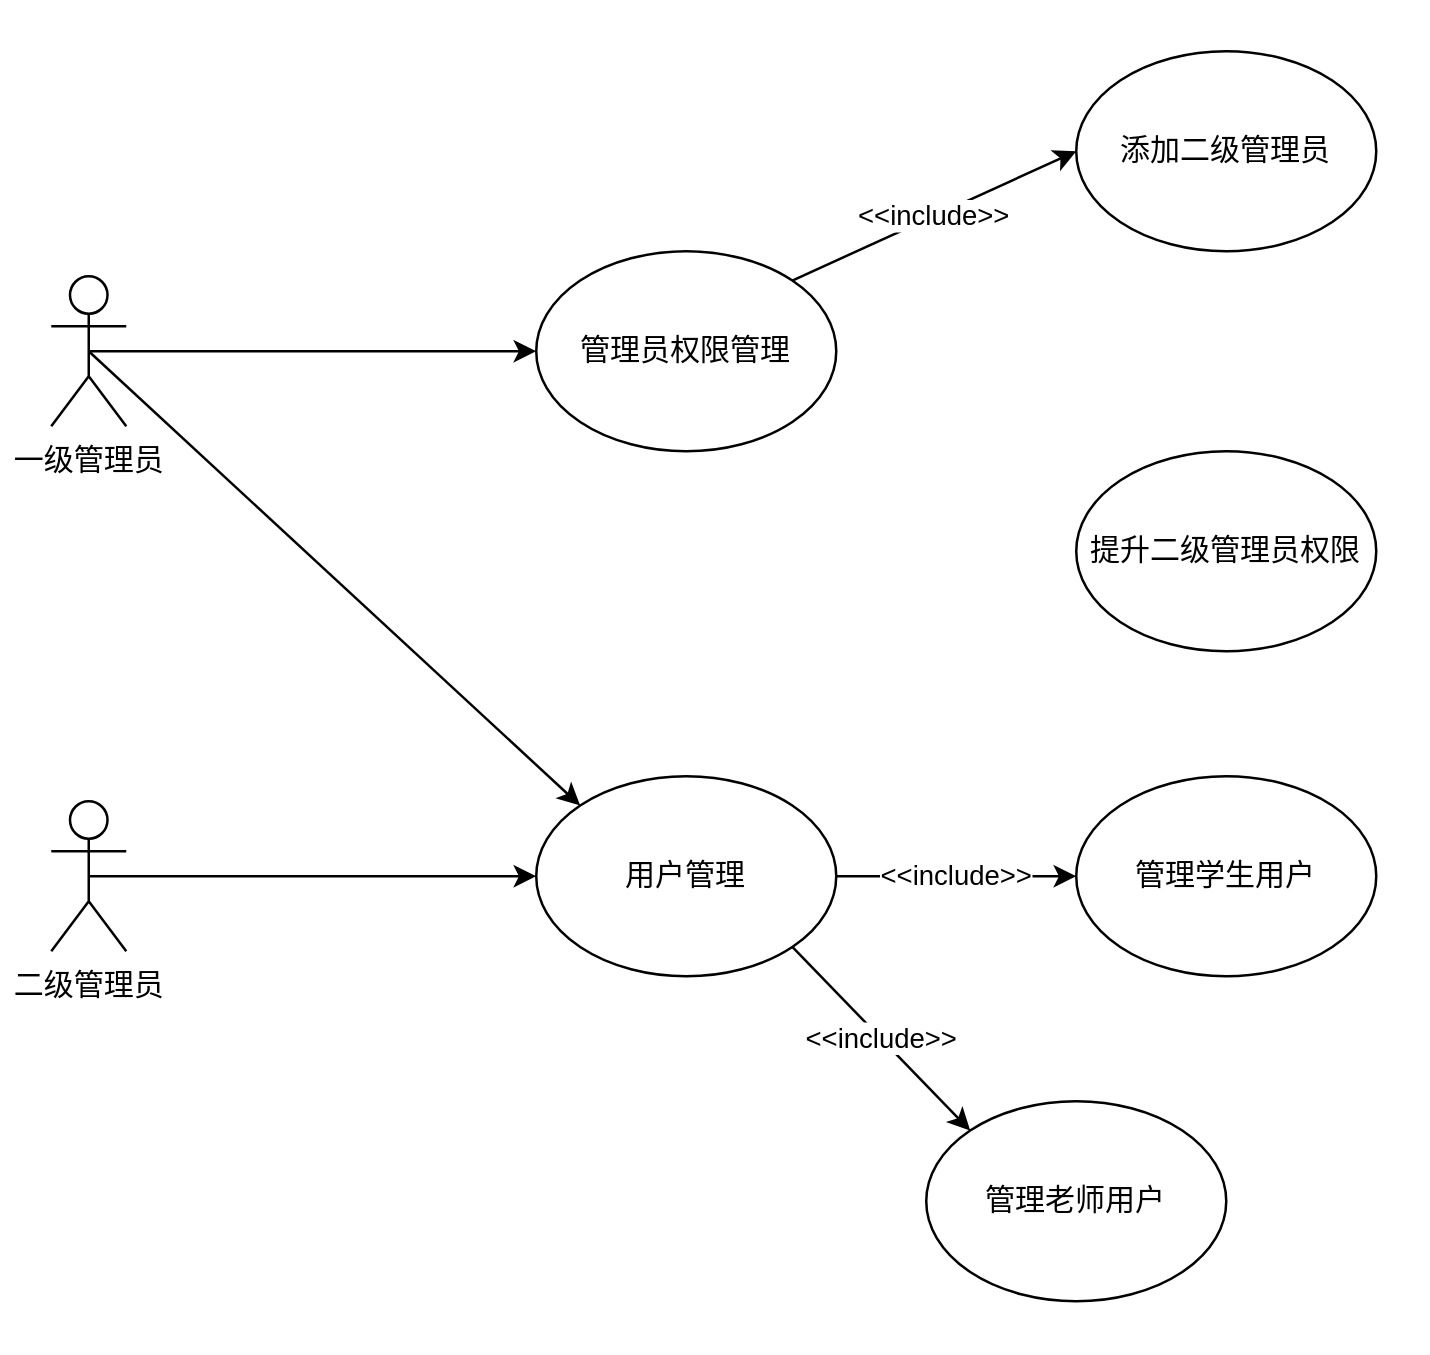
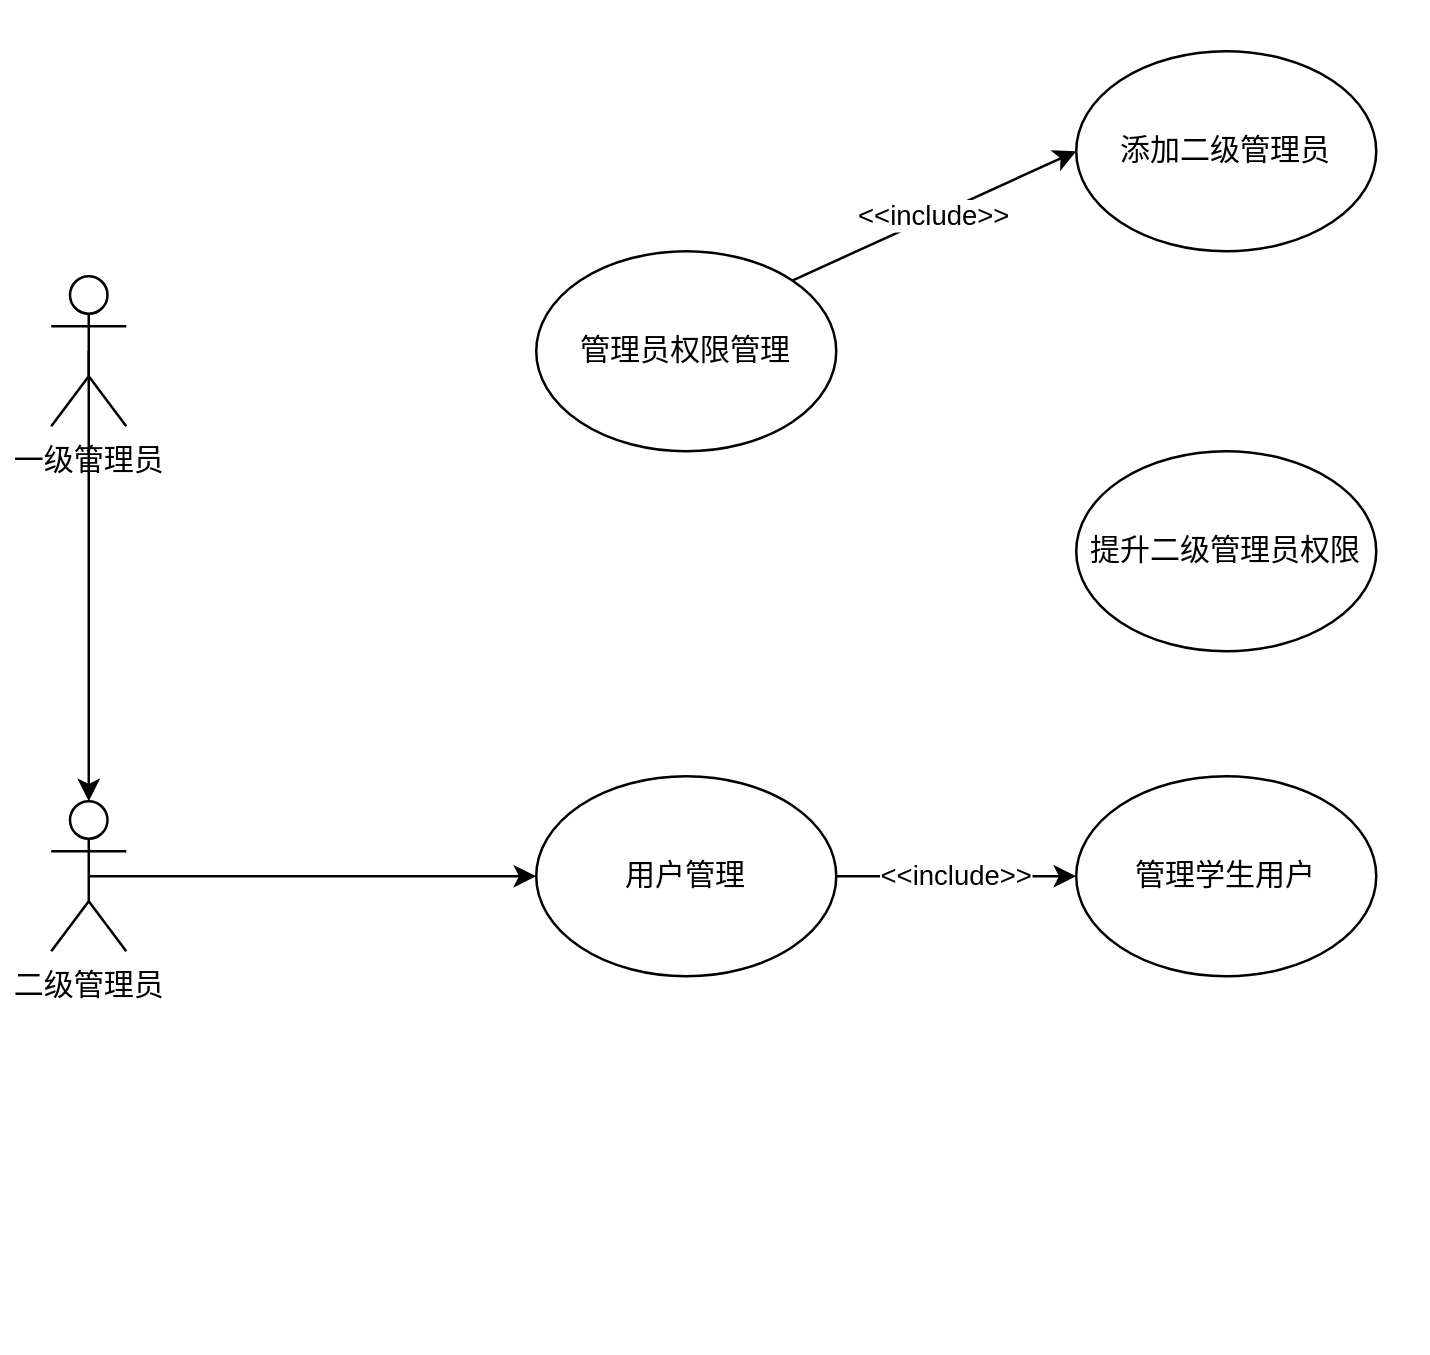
edge "一级管理员" -> "管理员权限管理": now "一级管理员" -> "二级管理员"
edge "一级管理员" -> "用户管理": removed
edge "用户管理" -> "管理老师用户": removed, label "<<include>>"
node "管理老师用户": removed
